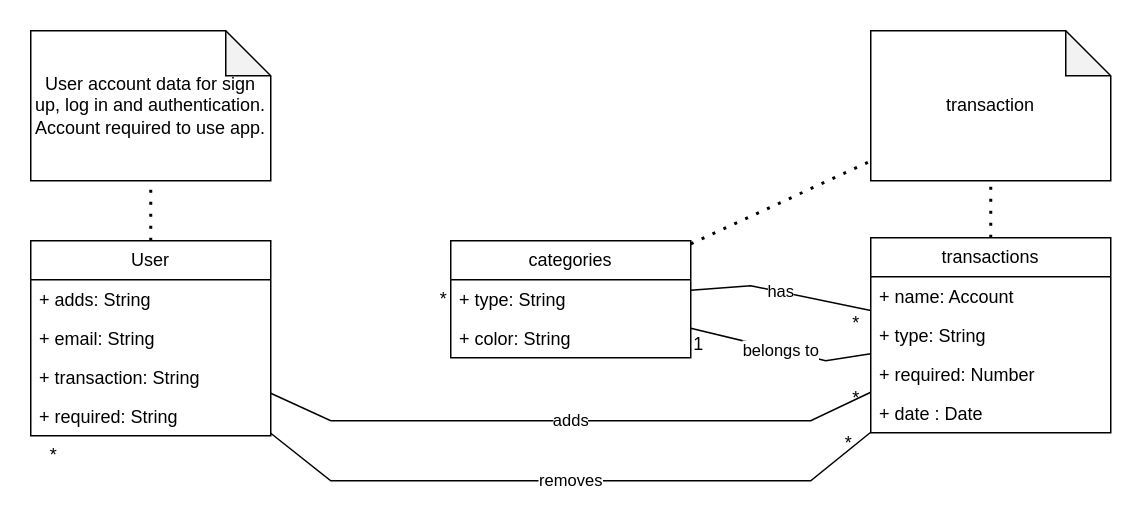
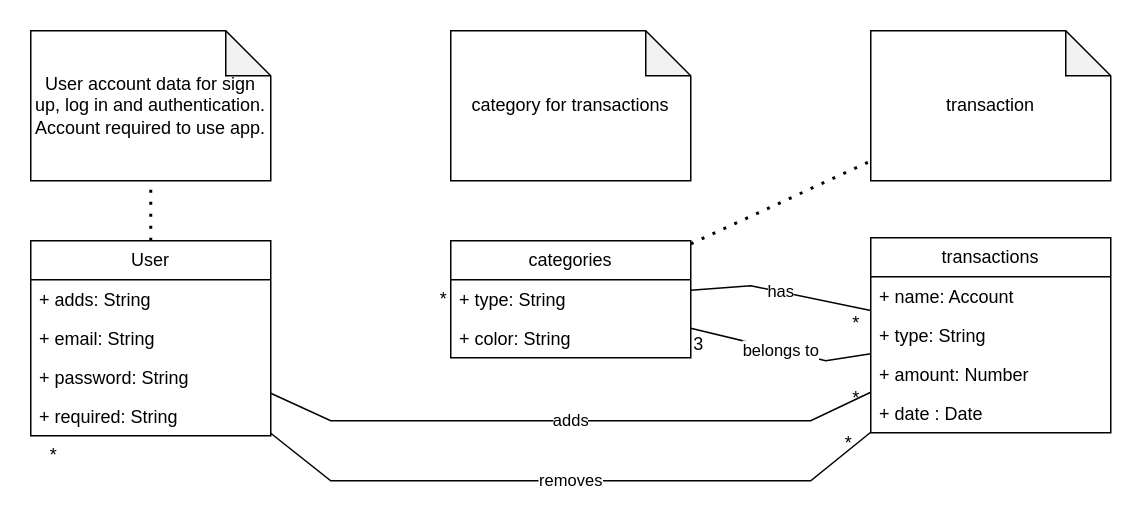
node "category for transactions": added
edge "transaction" -- "transactions": removed
node "1": label "1" -> "3"
node "+ required: Number": label "+ required: Number" -> "+ amount: Number"
node "+ transaction: String": label "+ transaction: String" -> "+ password: String"
